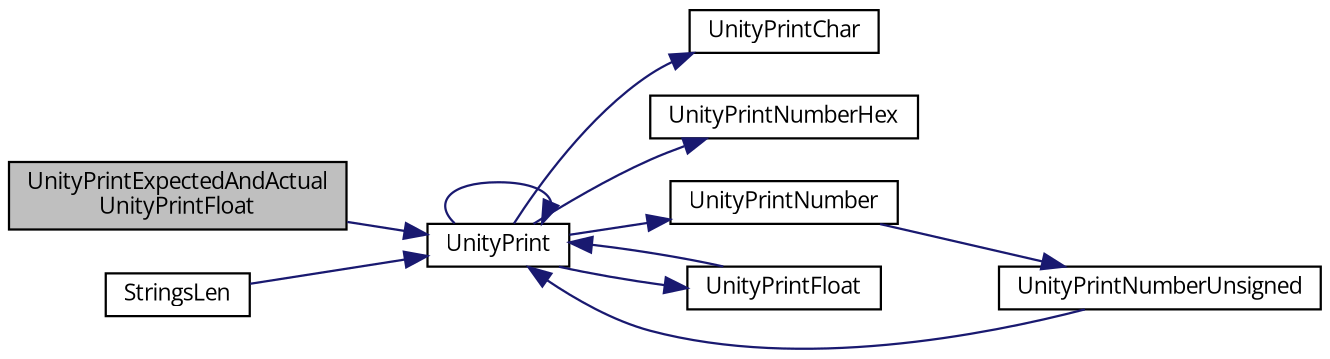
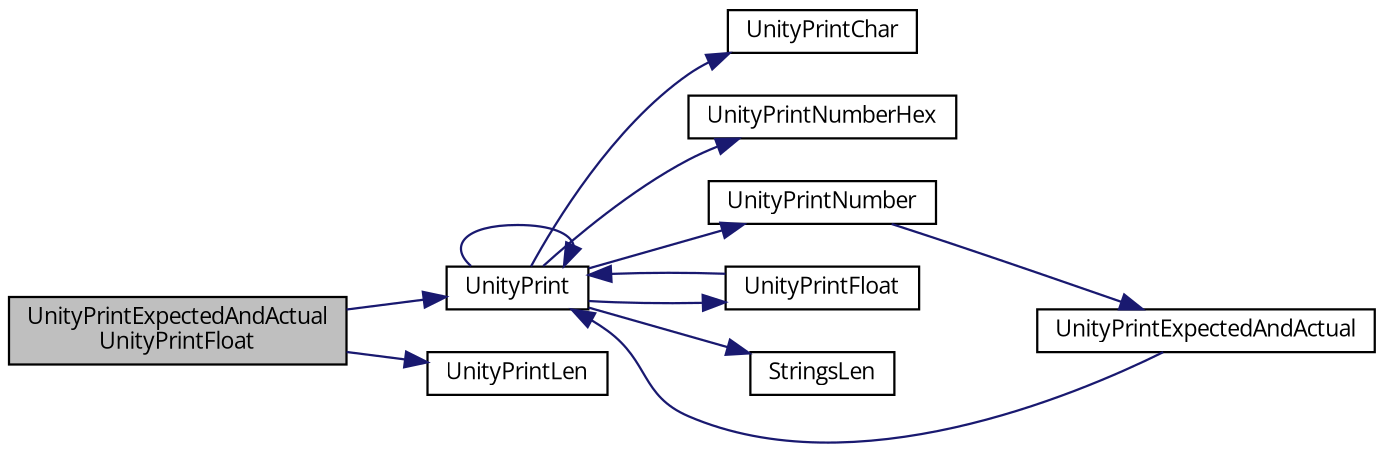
edge "StringsLen" -> "UnityPrint": reversed
node "UnityPrintNumberUnsigned": label "UnityPrintNumberUnsigned" -> "UnityPrintExpectedAndActual"
node "UnityPrintLen": added
